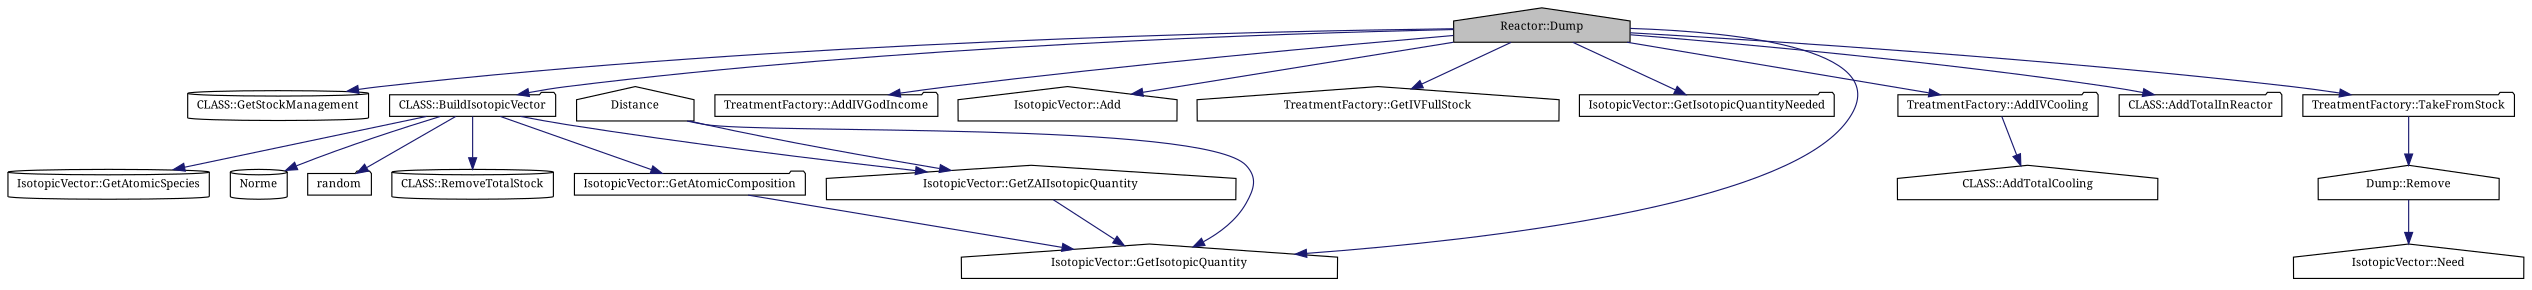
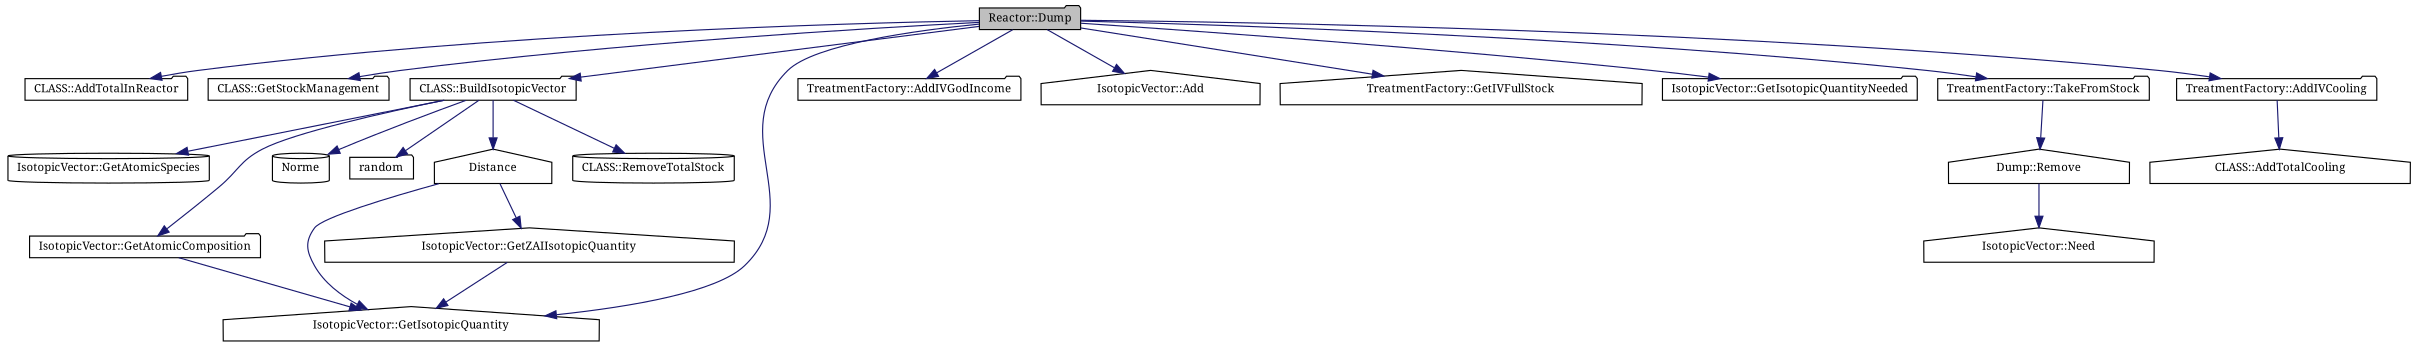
node "Reactor::Dump": shape house -> folder
node "CLASS::GetStockManagement": shape cylinder -> folder
edge "CLASS::BuildIsotopicVector" -> "IsotopicVector::GetZAIIsotopicQuantity": now "CLASS::BuildIsotopicVector" -> "Distance"
